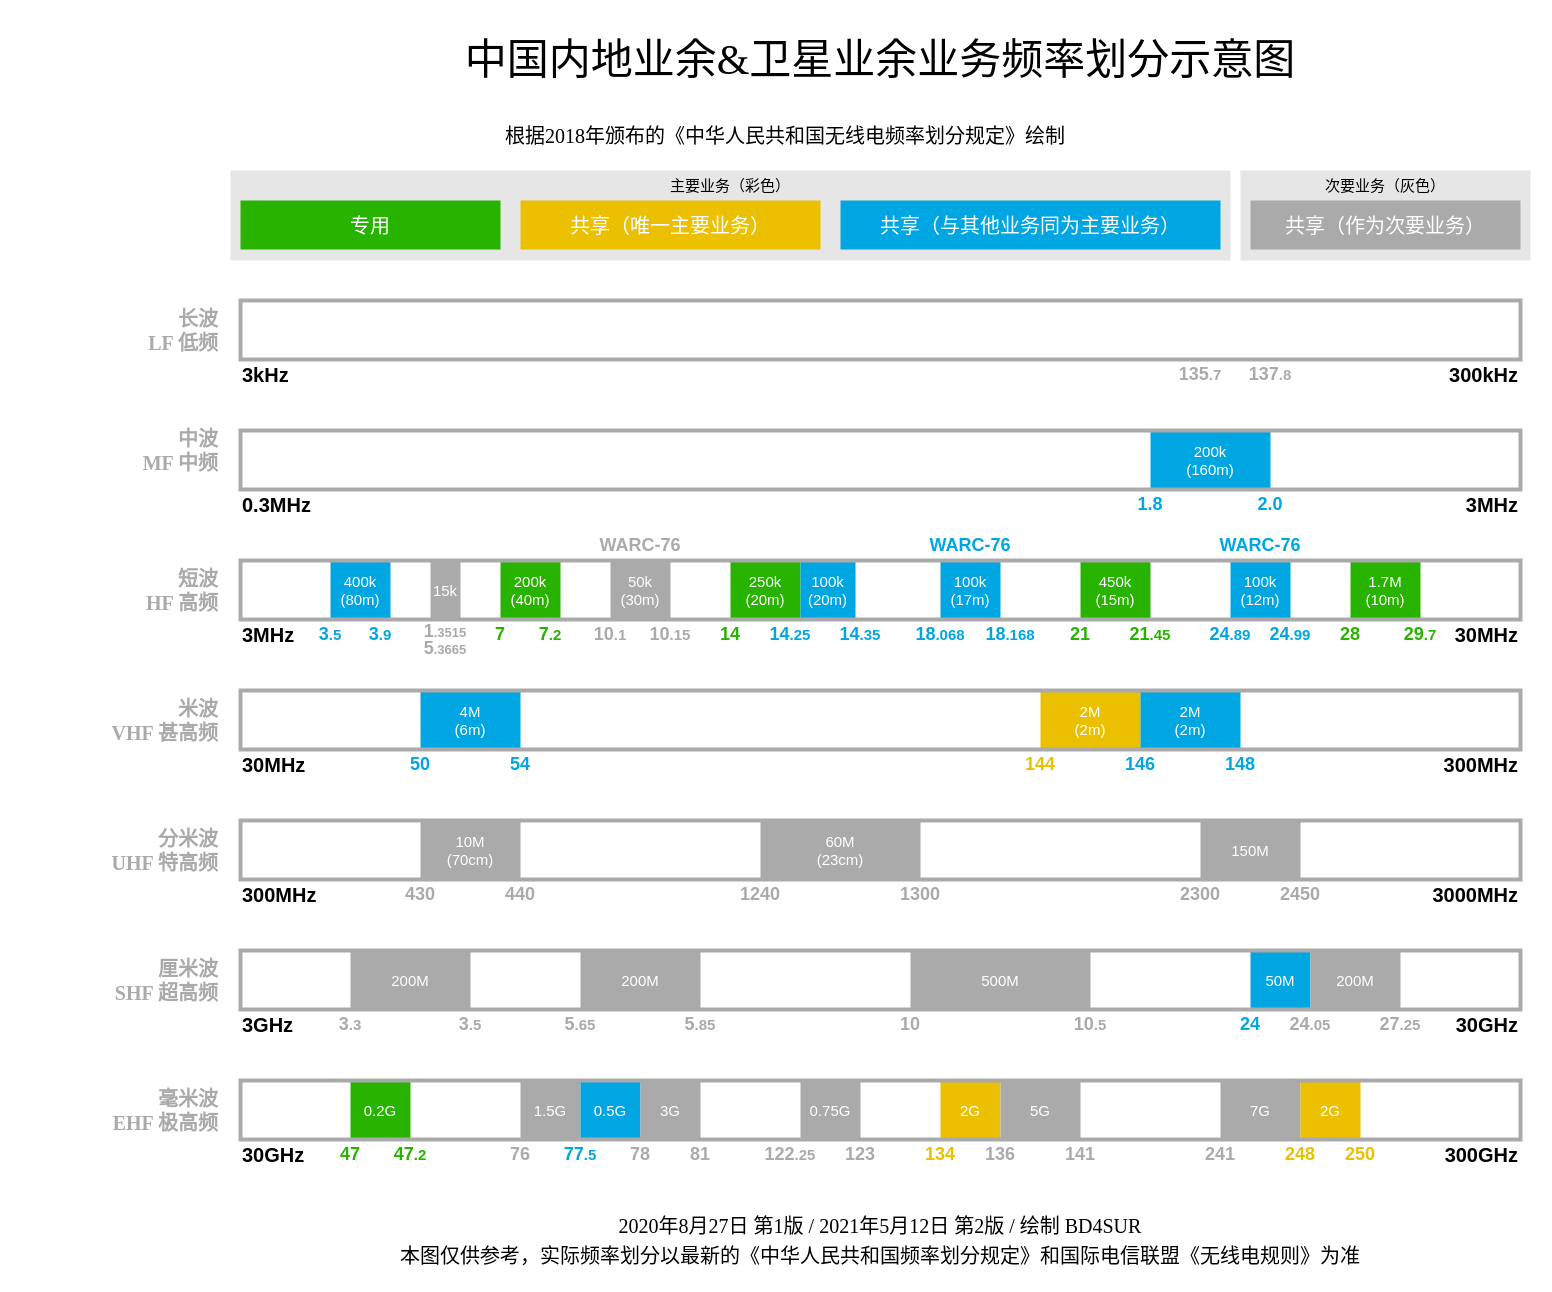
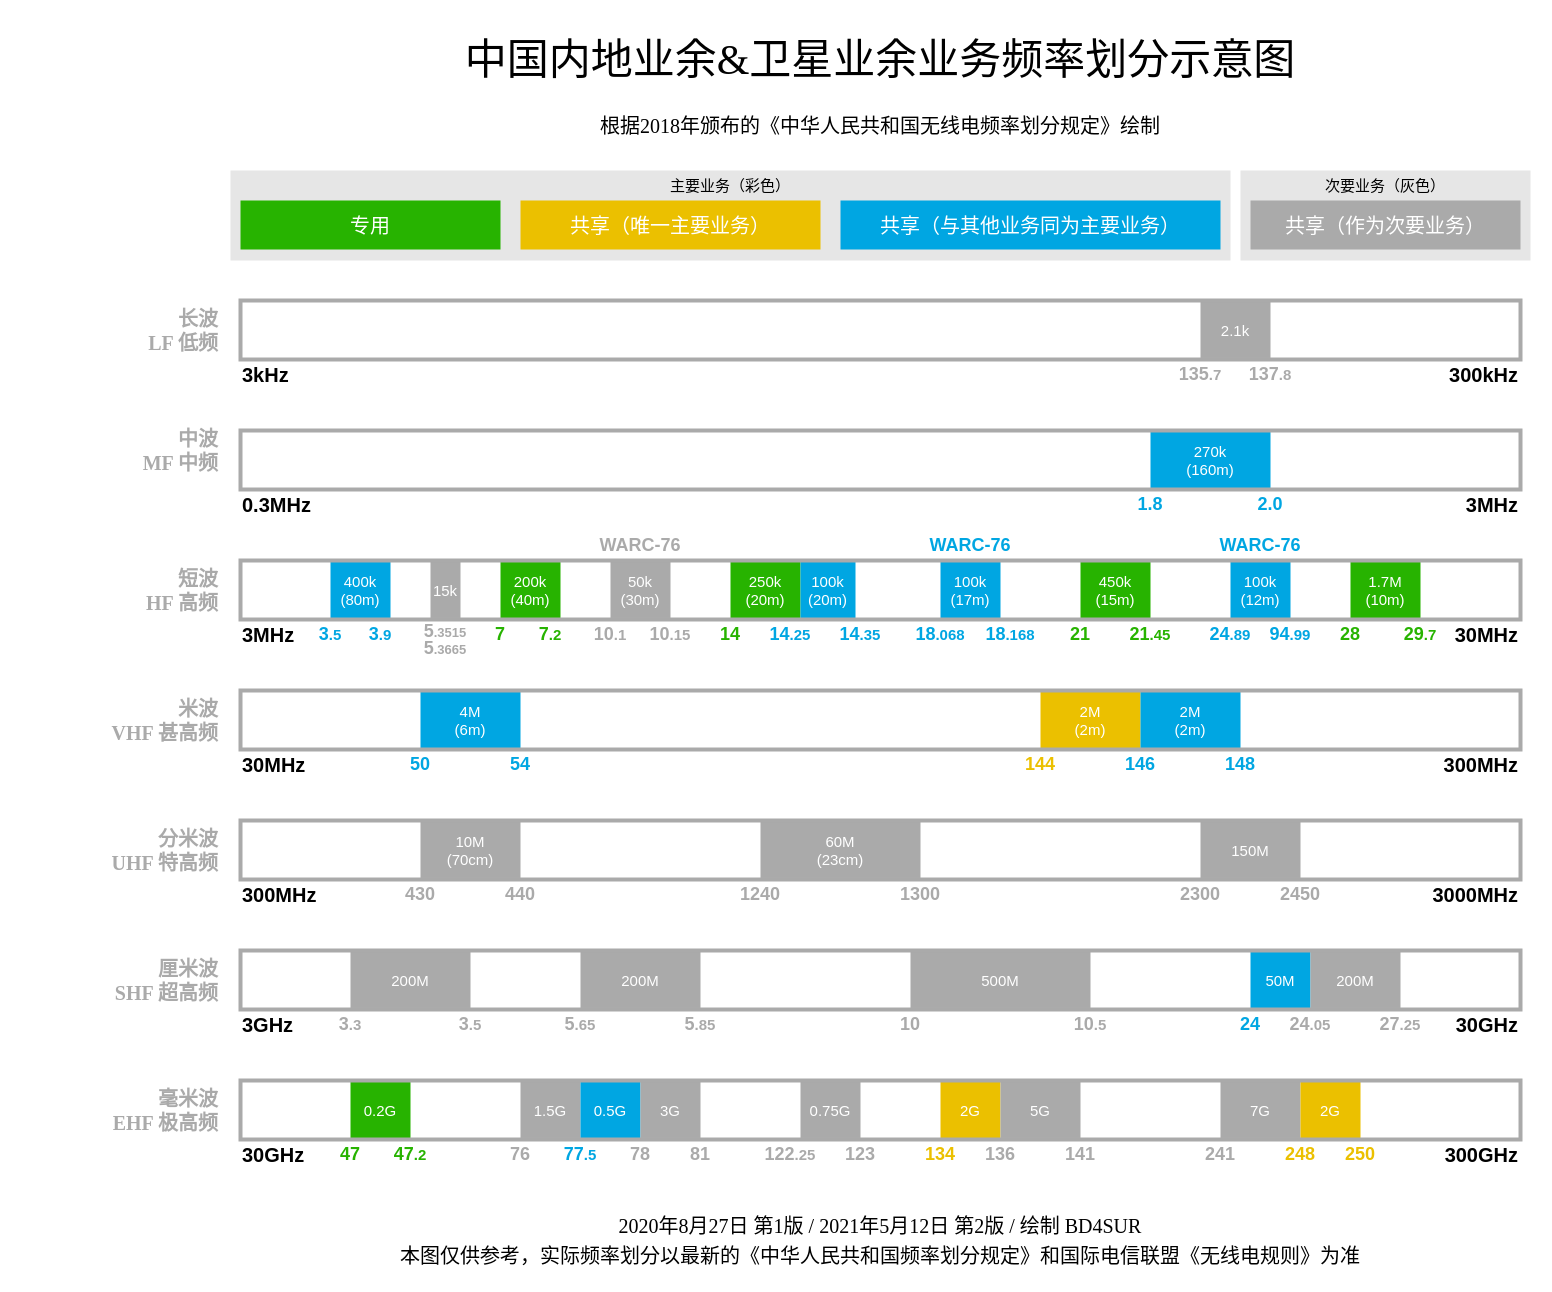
node "根据2018年颁布的《中华人民共和国无线电频率划分规定》绘制": moved (786, 136) -> (881, 126)
node "2.1k": added
node "200k (160m)": label "200k (160m)" -> "270k (160m)"
node "1.3515": label "1.3515" -> "5.3515"
node "24.99": label "24.99" -> "94.99"
